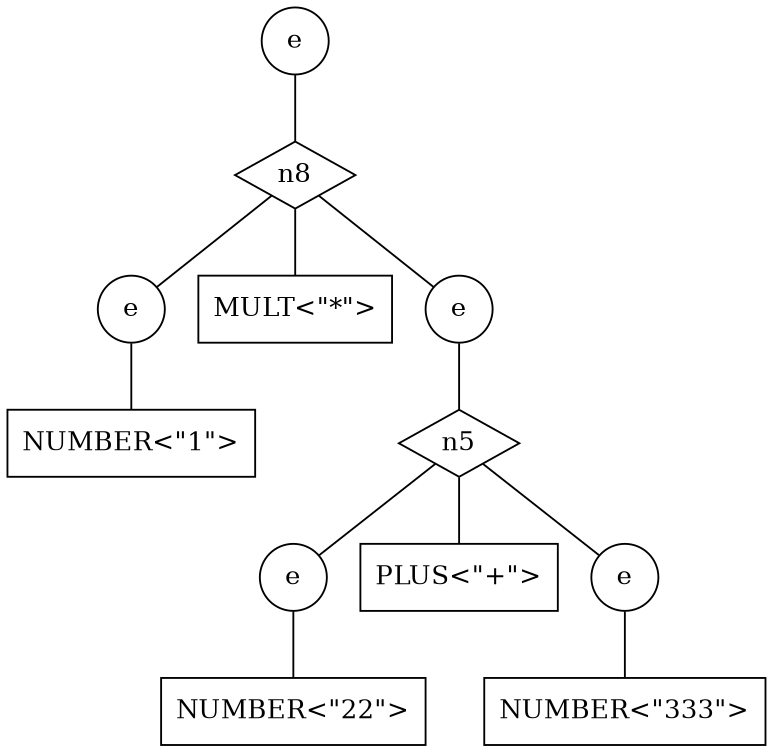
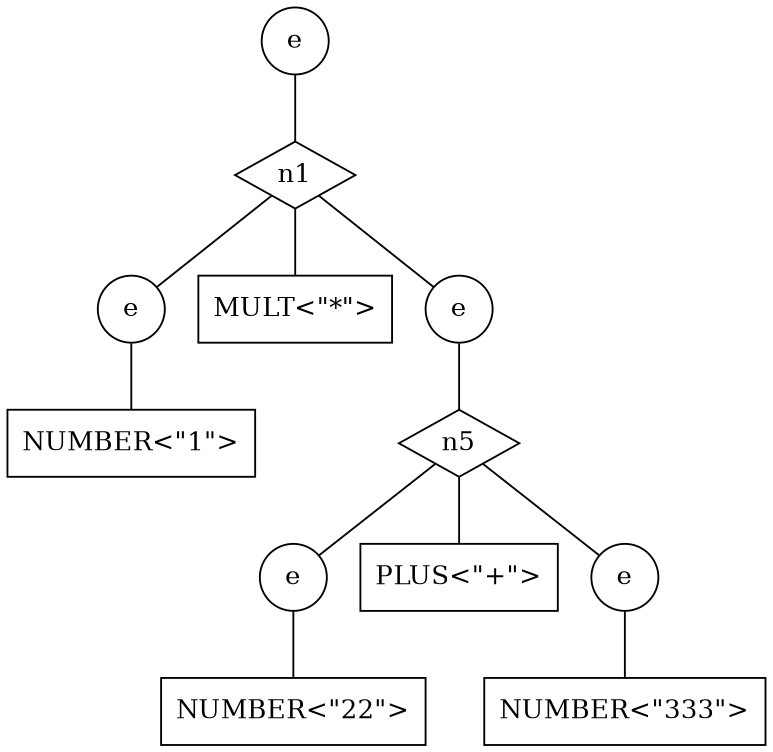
node "n8": label "n8" -> "n1"
